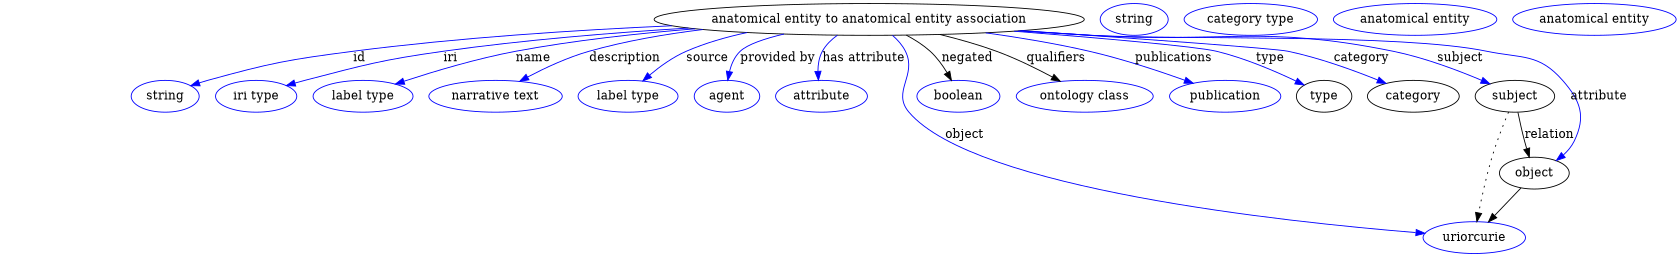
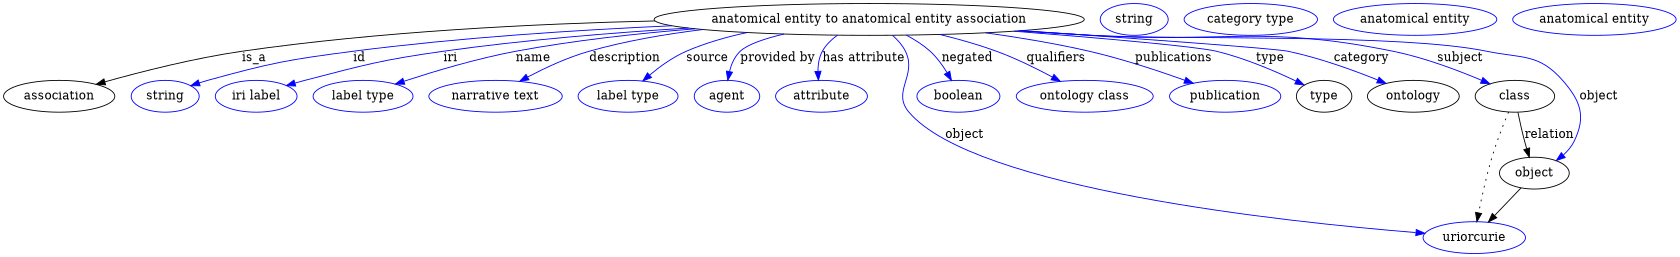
edge "anatomical entity to anatomical entity association" -> "boolean": color black -> blue
edge "anatomical entity to anatomical entity association" -> "ontology class": color black -> blue
node "association": added
node "iri type": label "iri type" -> "iri label"
node "category": label "category" -> "ontology"
node "subject": label "subject" -> "class"
edge "anatomical entity to anatomical entity association" -> "object": label "attribute" -> "object"
